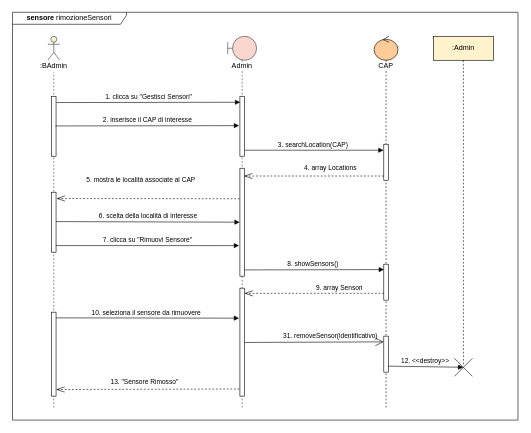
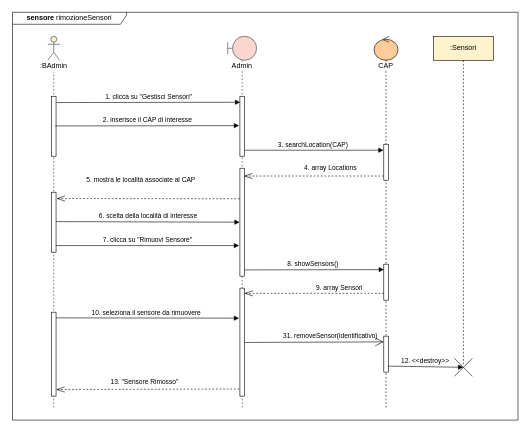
node ":Admin": label ":Admin" -> ":Sensori"
